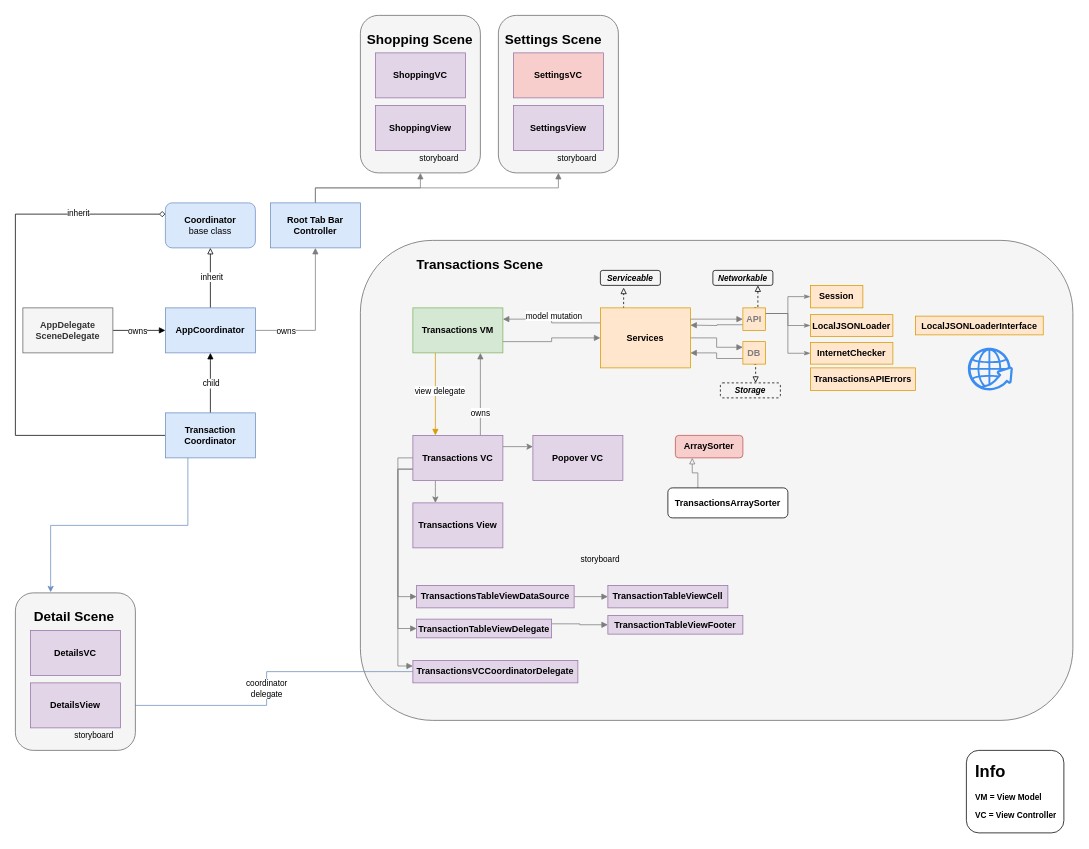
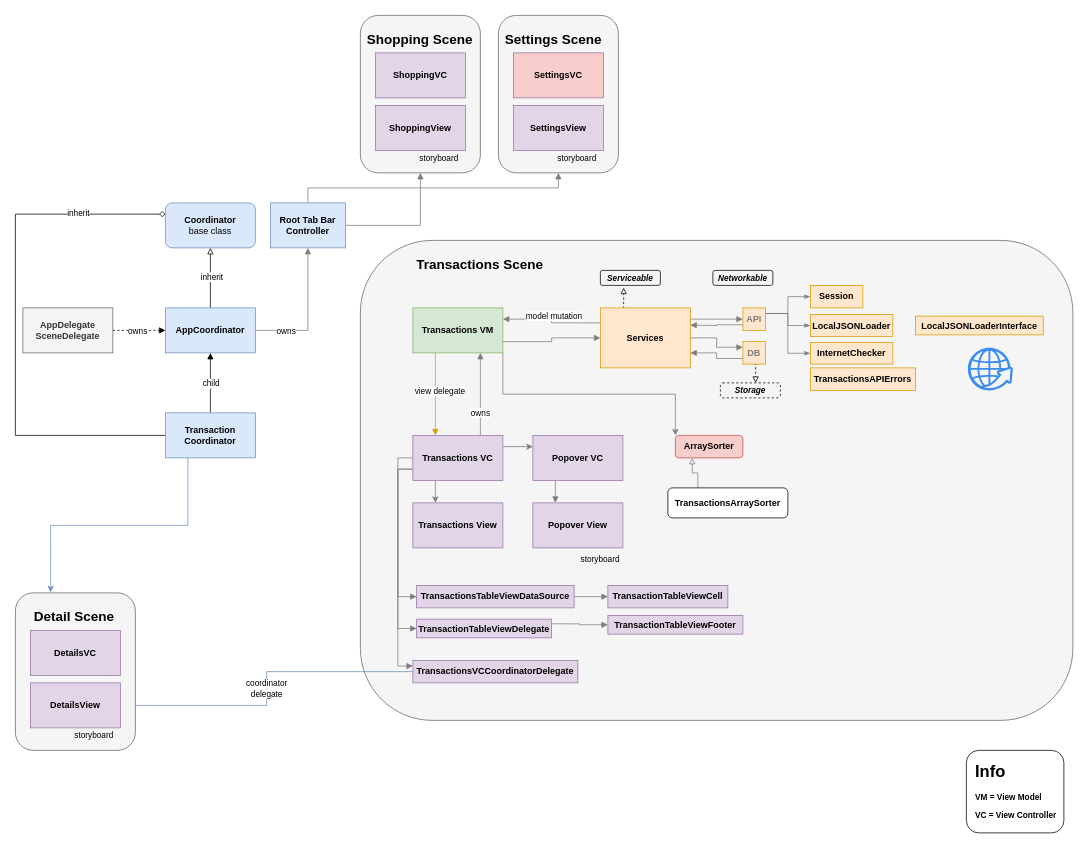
node "Root Tab Bar Controller": size 90x45 -> 75x45
edge "API" -> "Networkable": removed
edge "AppDelegate SceneDelegate" -> "AppCoordinator": style solid -> dashed
edge "Transactions VM" -> "ArraySorter": added
edge "Popover VC" -> "Popover View": added
node "Popover View": added
